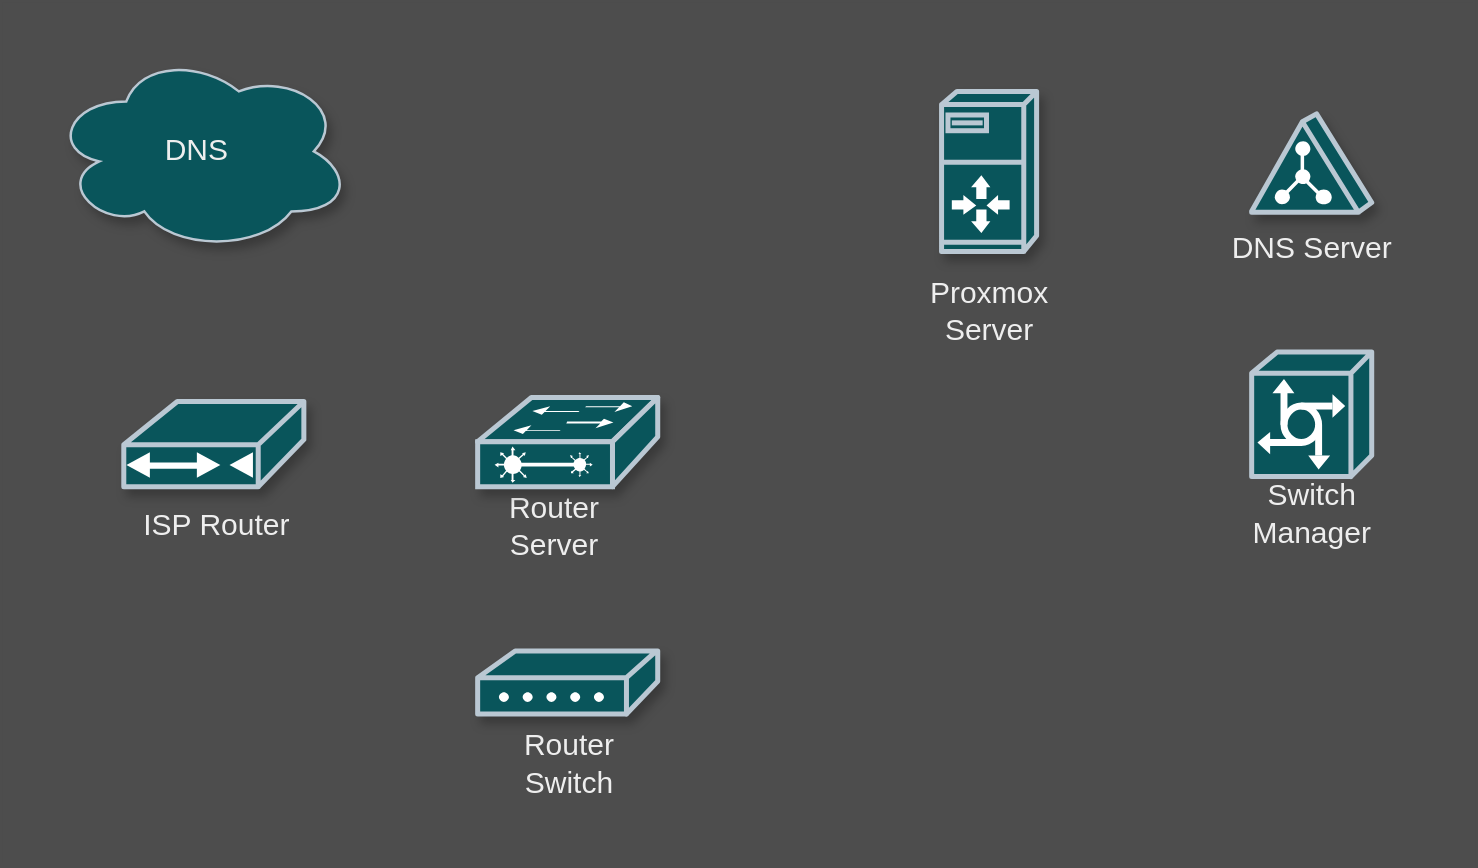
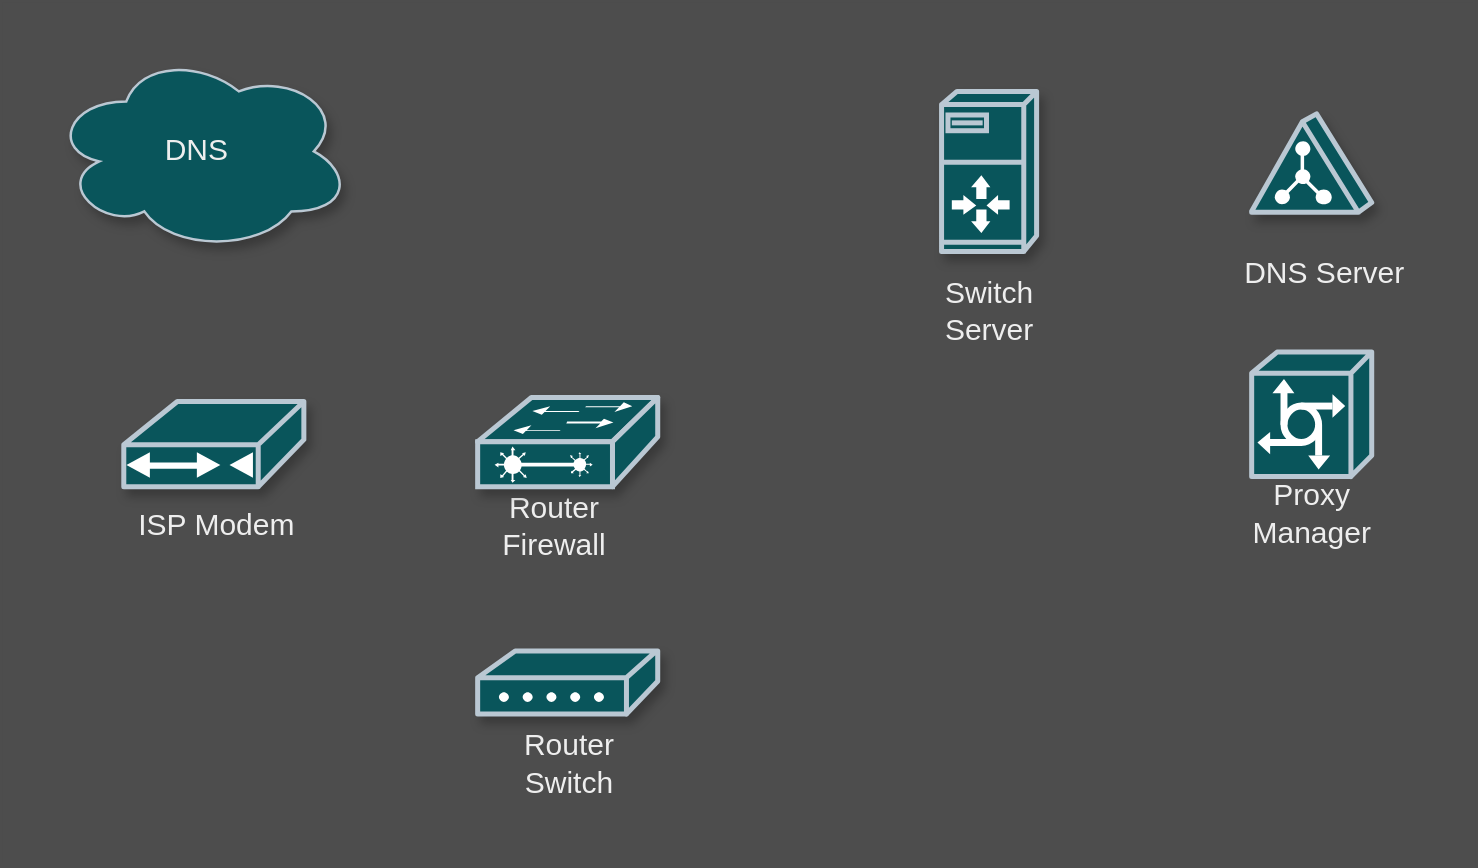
node "DNS Server": moved (1311, 250) -> (1324, 275)
node "Proxmox Server": label "Proxmox Server" -> "Switch Server"
node "Switch Manager": label "Switch Manager" -> "Proxy Manager"
node "ISP Router": label "ISP Router" -> "ISP Modem"
node "Router Server": label "Router Server" -> "Router Firewall"
